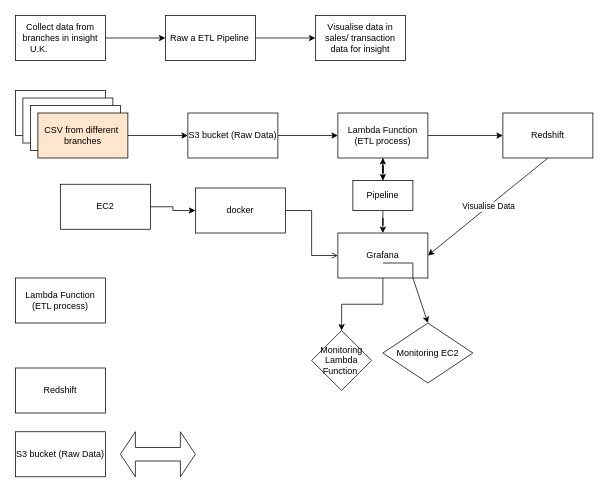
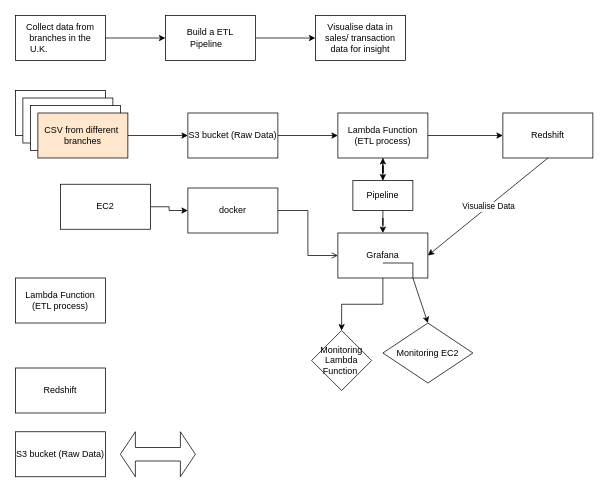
node "Collect data from branches in insight U.K.": label "Collect data from branches in insight U.K." -> "Collect data from branches in the U.K."
node "Raw a ETL Pipeline": label "Raw a ETL Pipeline" -> "Build a ETL Pipeline"
node "docker": moved (240, 210) -> (233, 210)
